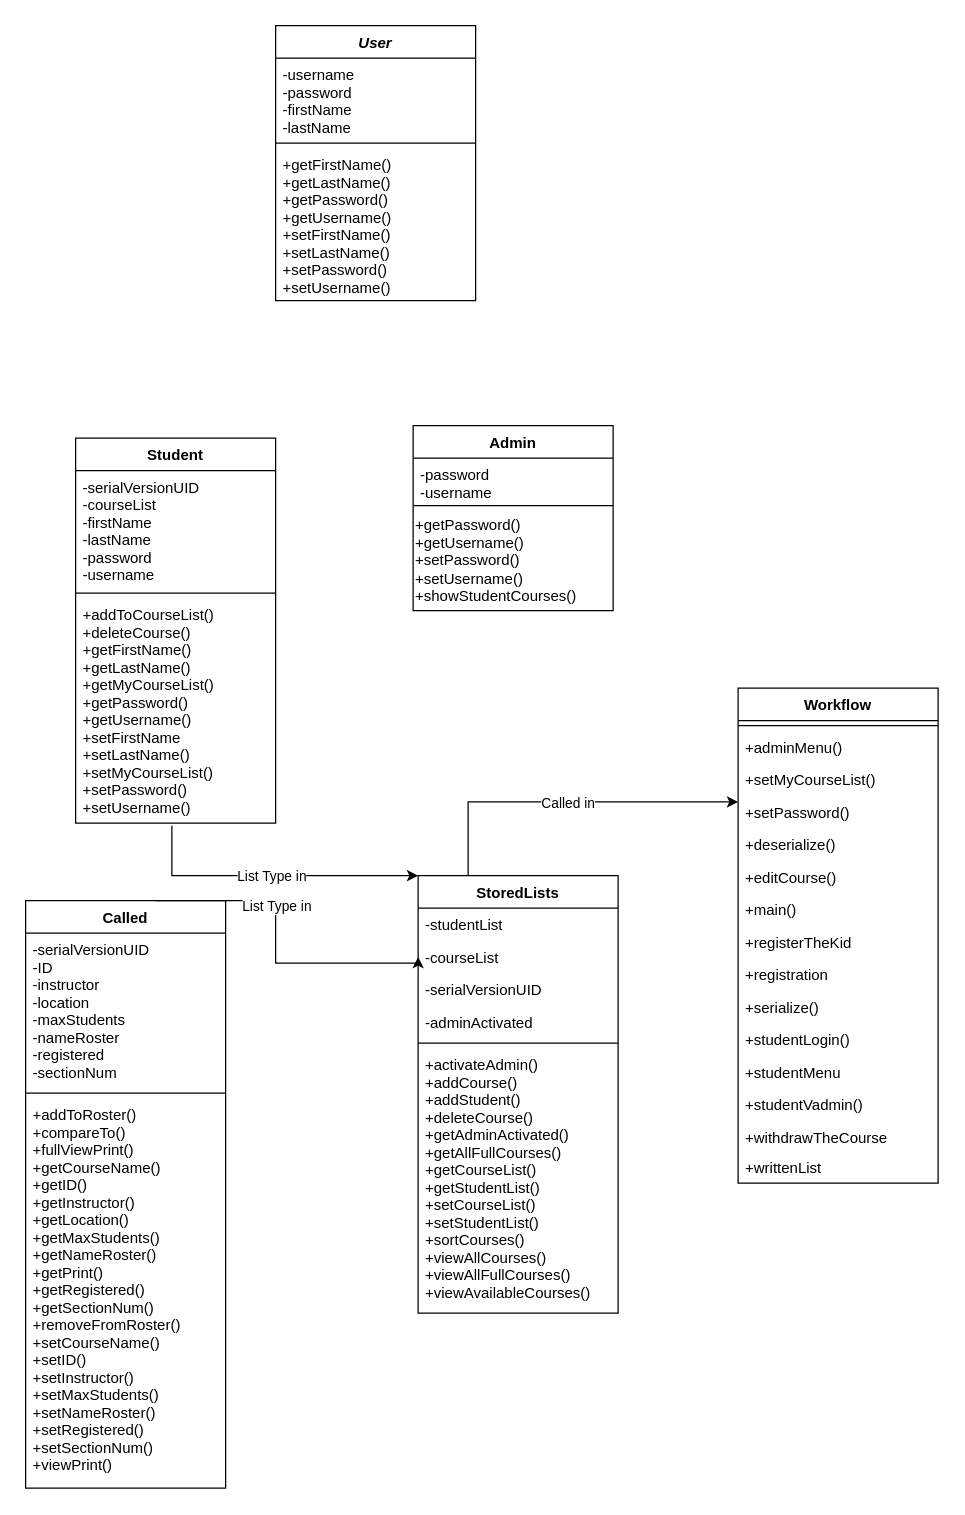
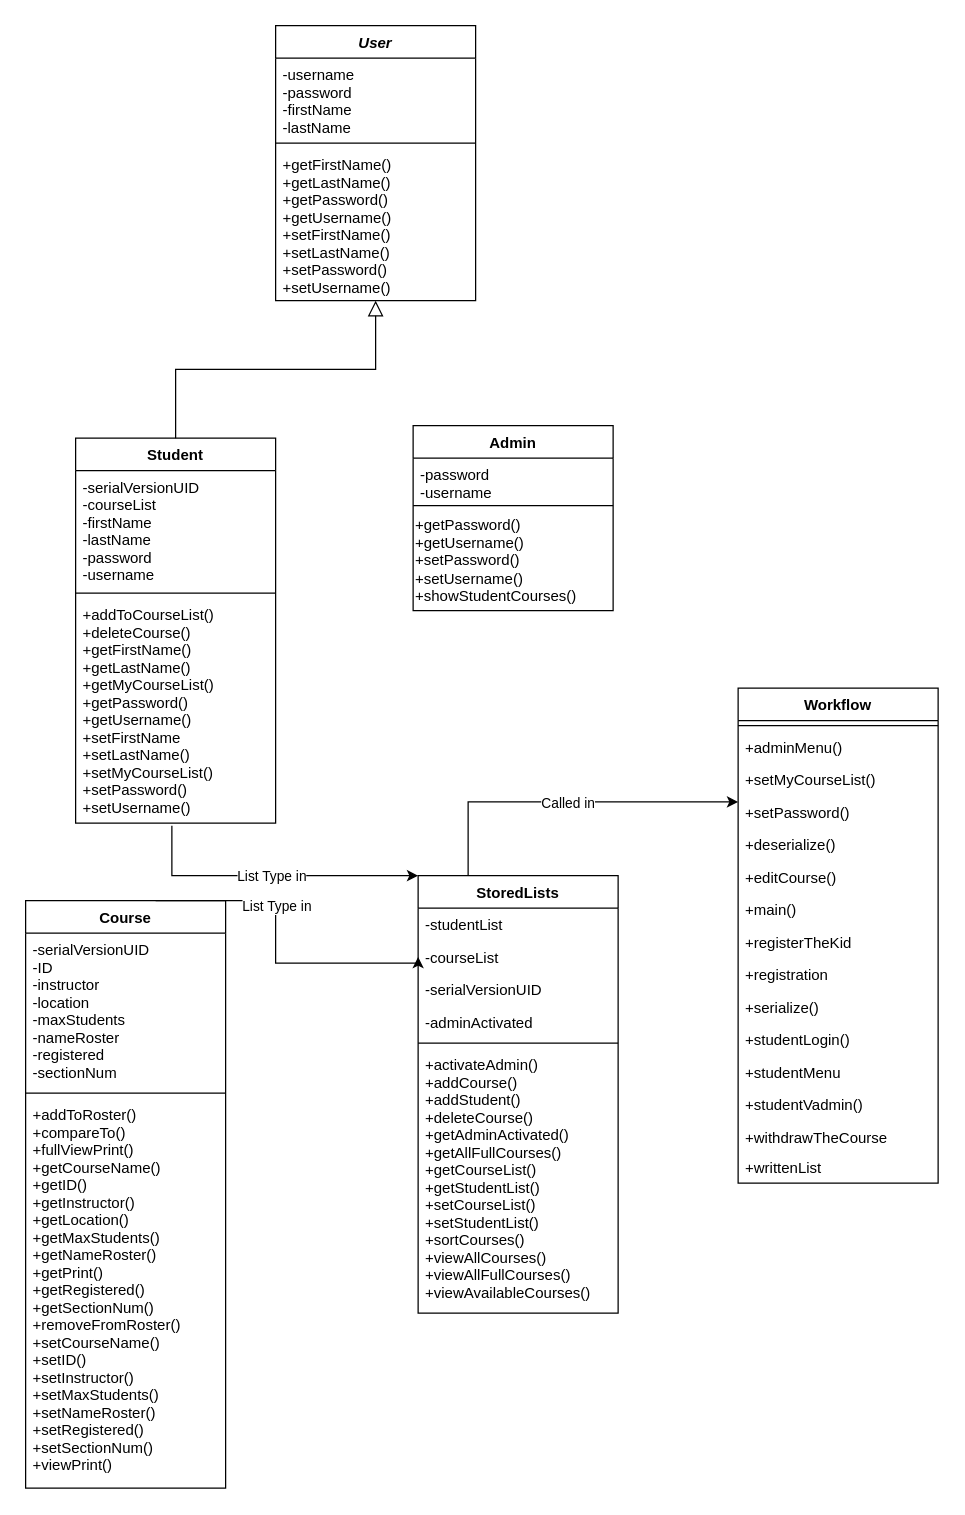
edge "Student" -> "User": added
node "Called": label "Called" -> "Course"
